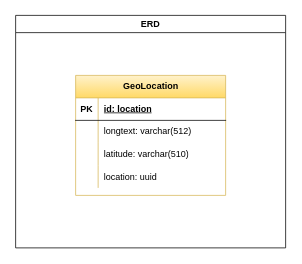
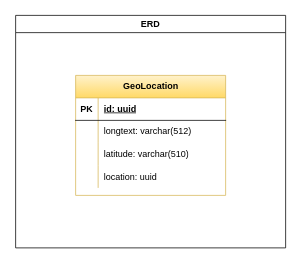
node "id: location": label "id: location" -> "id: uuid"
